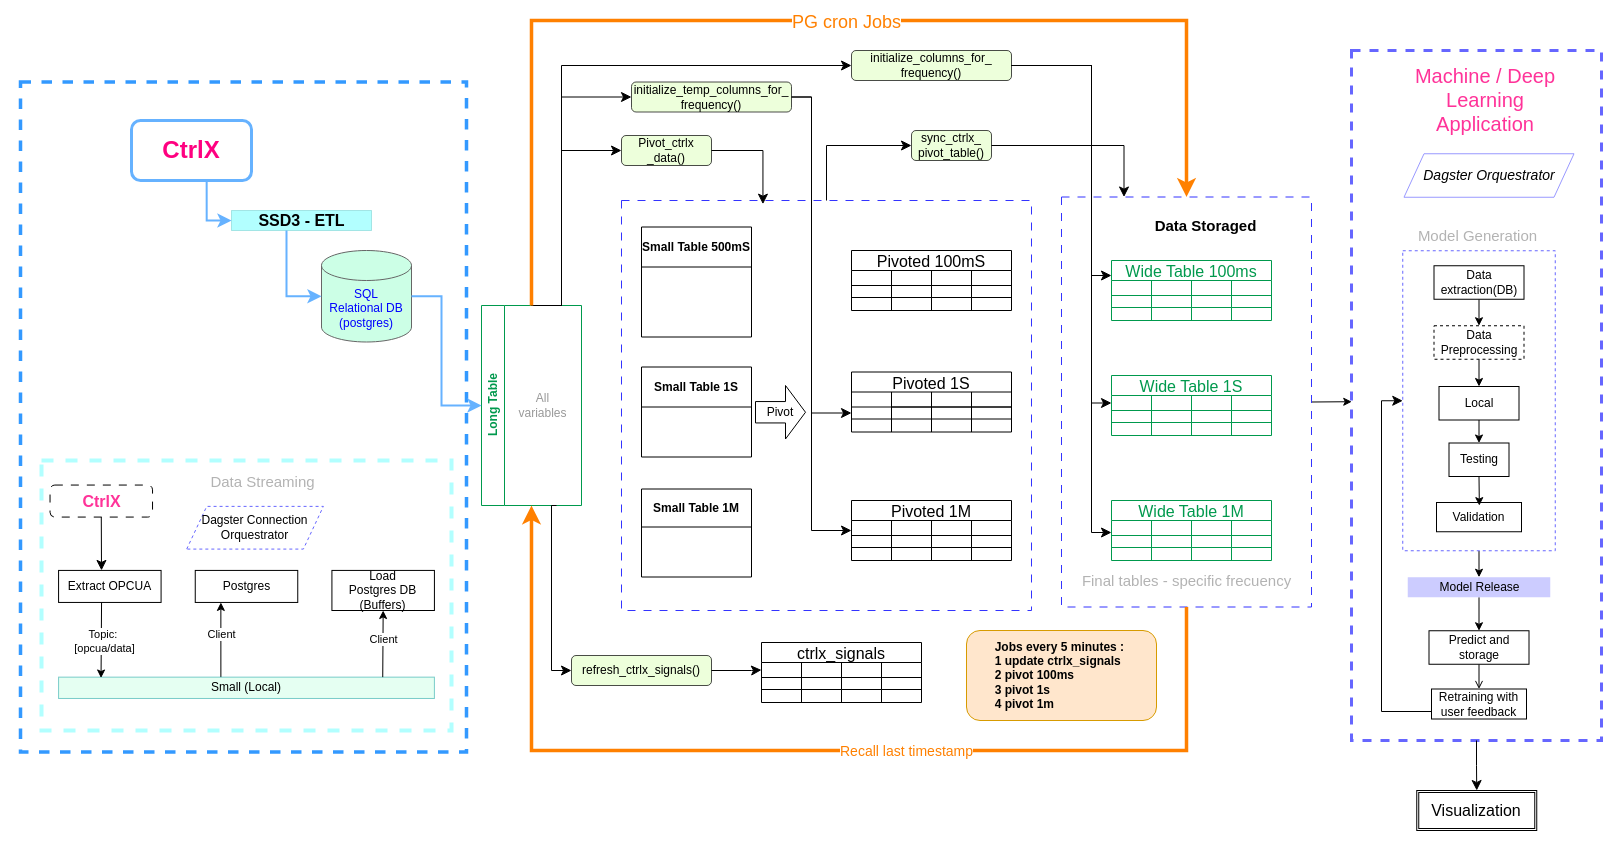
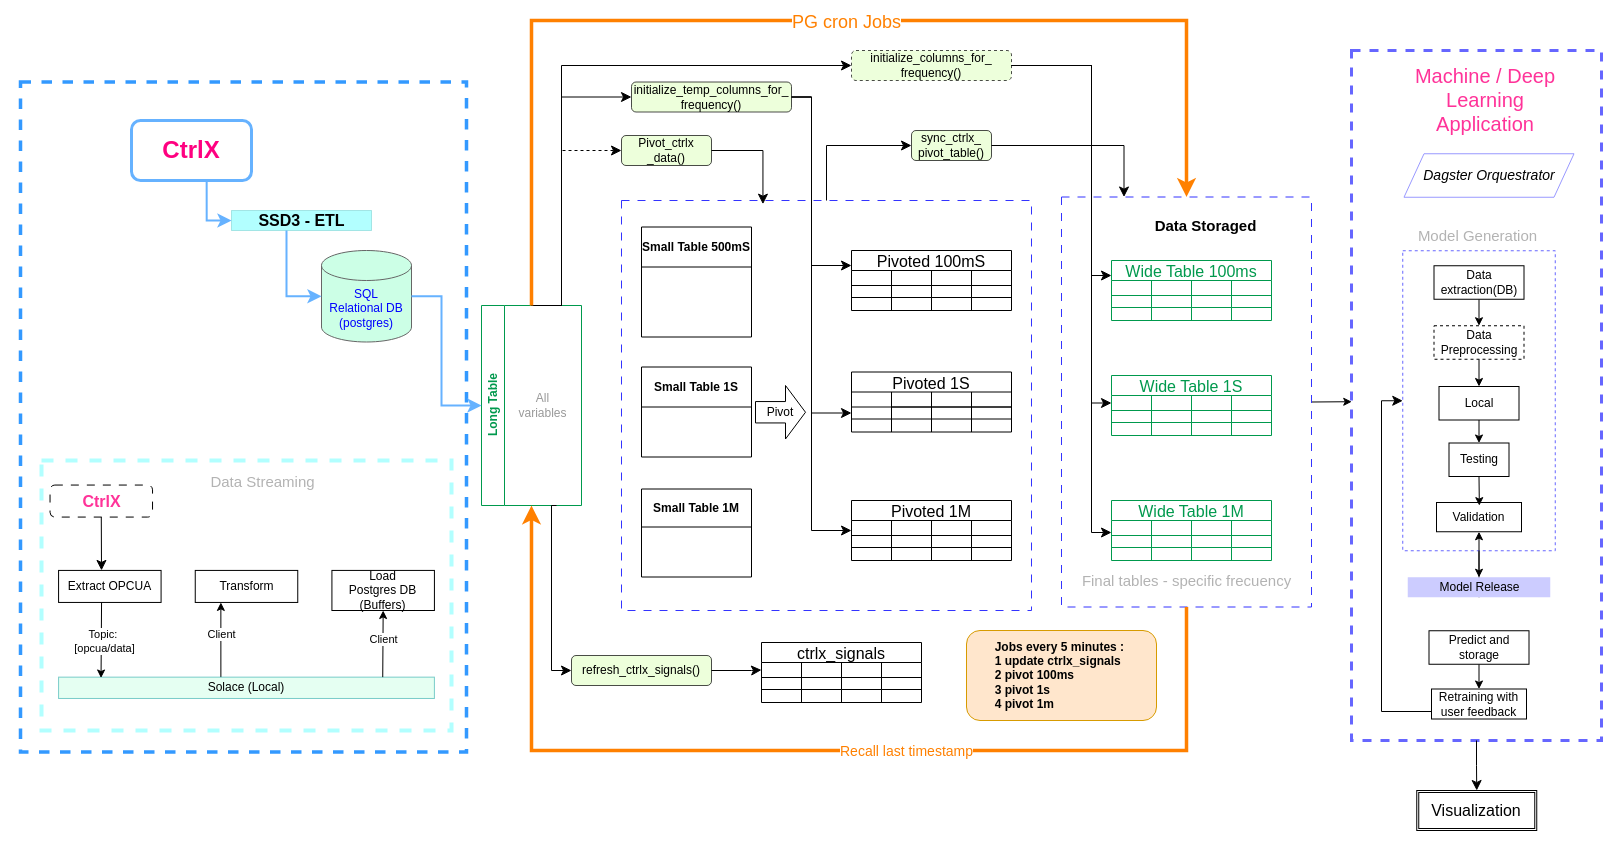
node "initialize_columns_for_ frequency()": style solid -> dashed
edge "Long Table" -> "Pivot_ctrlx _data()": style solid -> dashed
edge "initialize_temp_columns_for_ frequency()" -> "Pivoted 100mS": added
node "Dagster Connection Orquestrator": removed
node "Postgres": label "Postgres" -> "Transform"
edge "Model Release" -> "Predict and storage": now "Model Release" -> "Validation"
edge "Predict and storage" -> "Retraining with user feedback": arrowhead open -> classic
node "Small (Local)": label "Small (Local)" -> "Solace (Local)"
